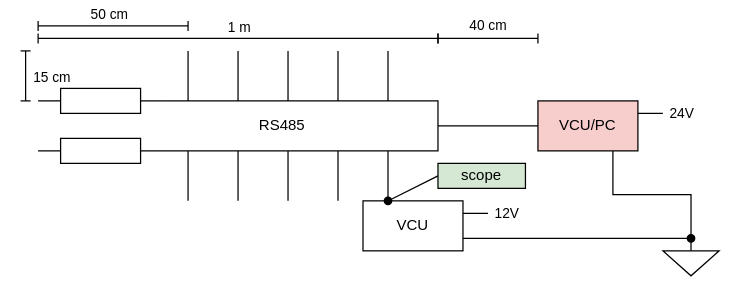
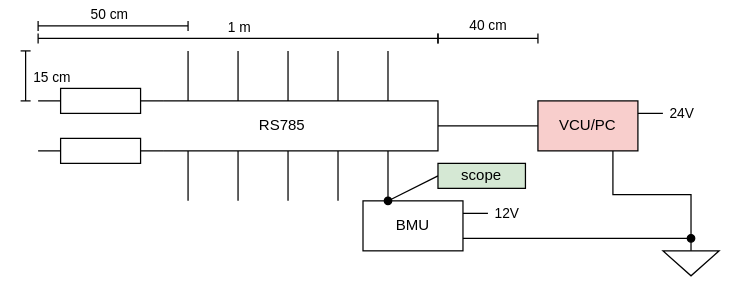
node "RS485": label "RS485" -> "RS785"
node "VCU": label "VCU" -> "BMU"
